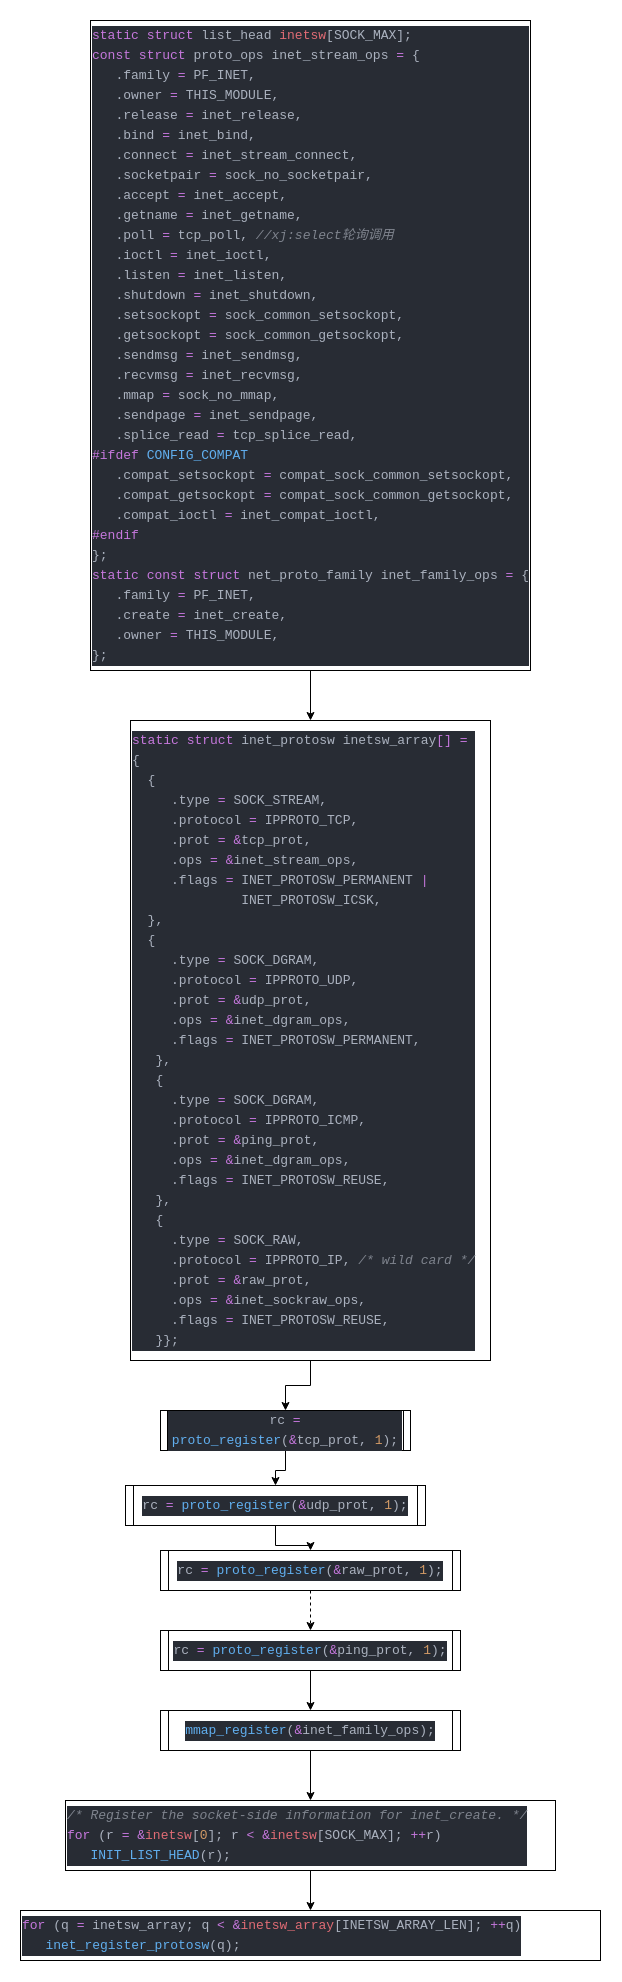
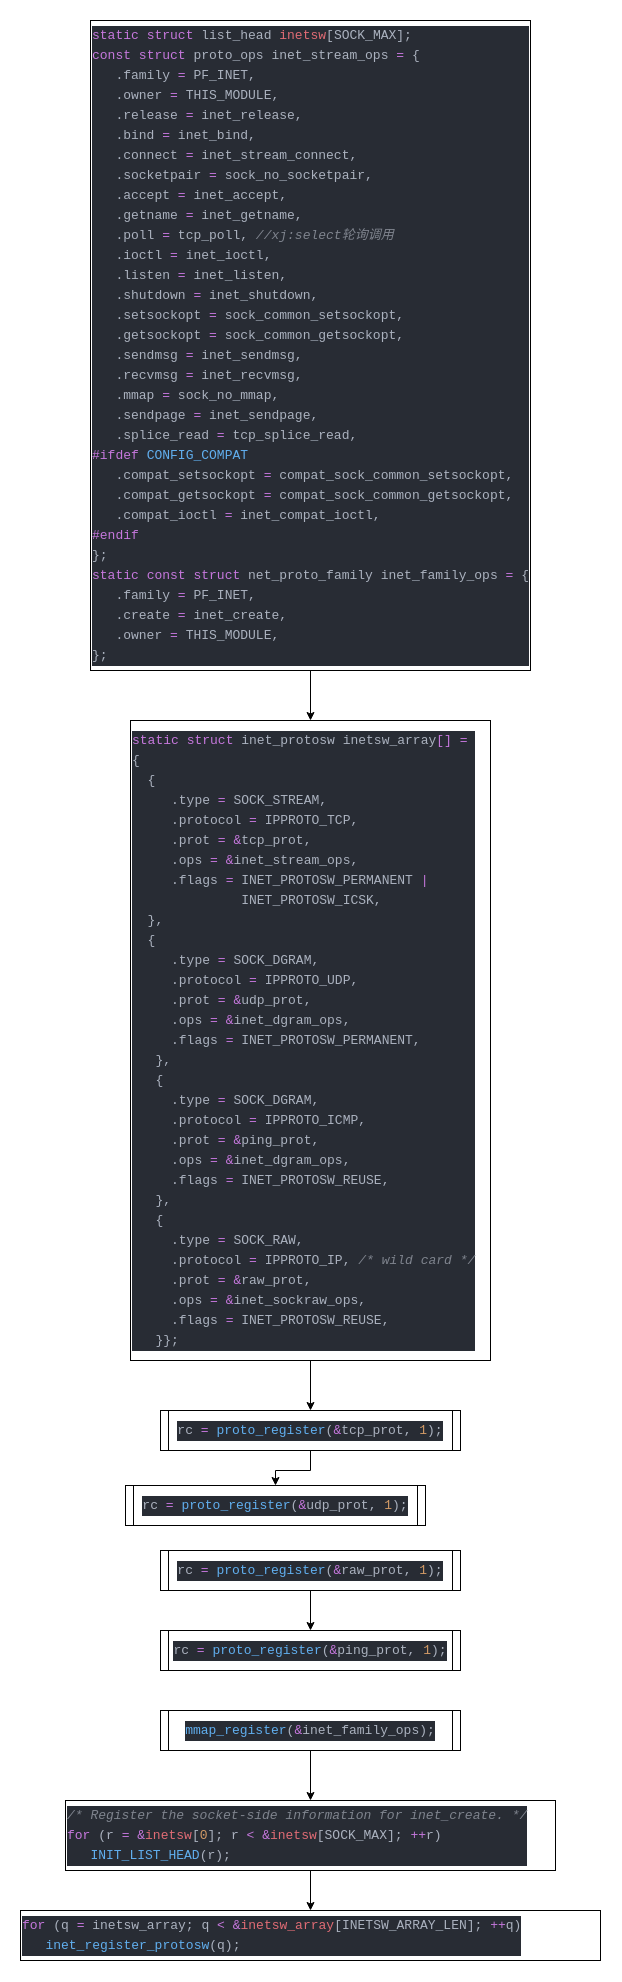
node "rc = proto_register(&tcp_prot, 1);": size 250x40 -> 300x40
edge "rc = proto_register(&udp_prot, 1);" -> "rc = proto_register(&raw_prot, 1);": removed
edge "rc = proto_register(&raw_prot, 1);" -> "rc = proto_register(&ping_prot, 1);": style dashed -> solid
edge "rc = proto_register(&ping_prot, 1);" -> "mmap_register(&inet_family_ops);": removed
